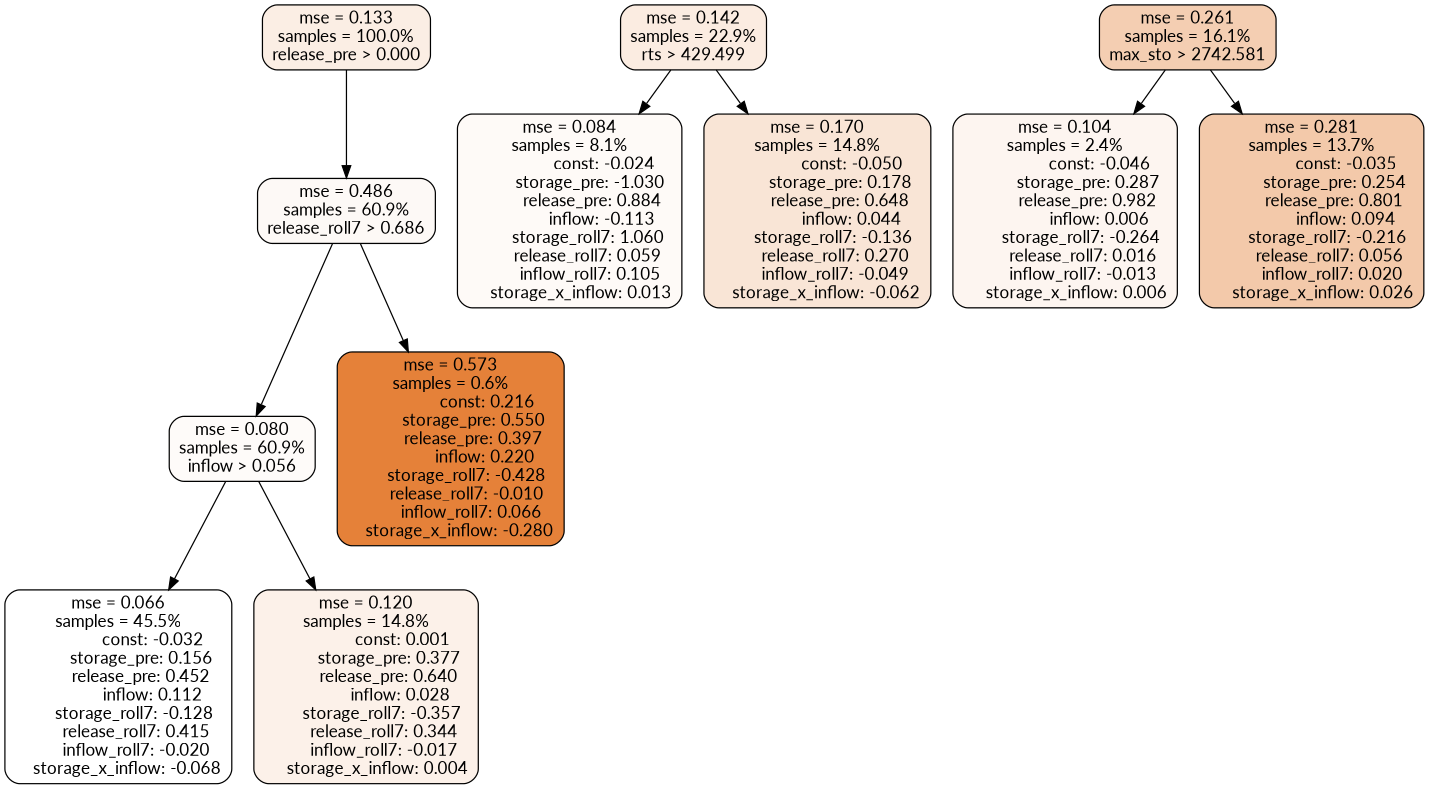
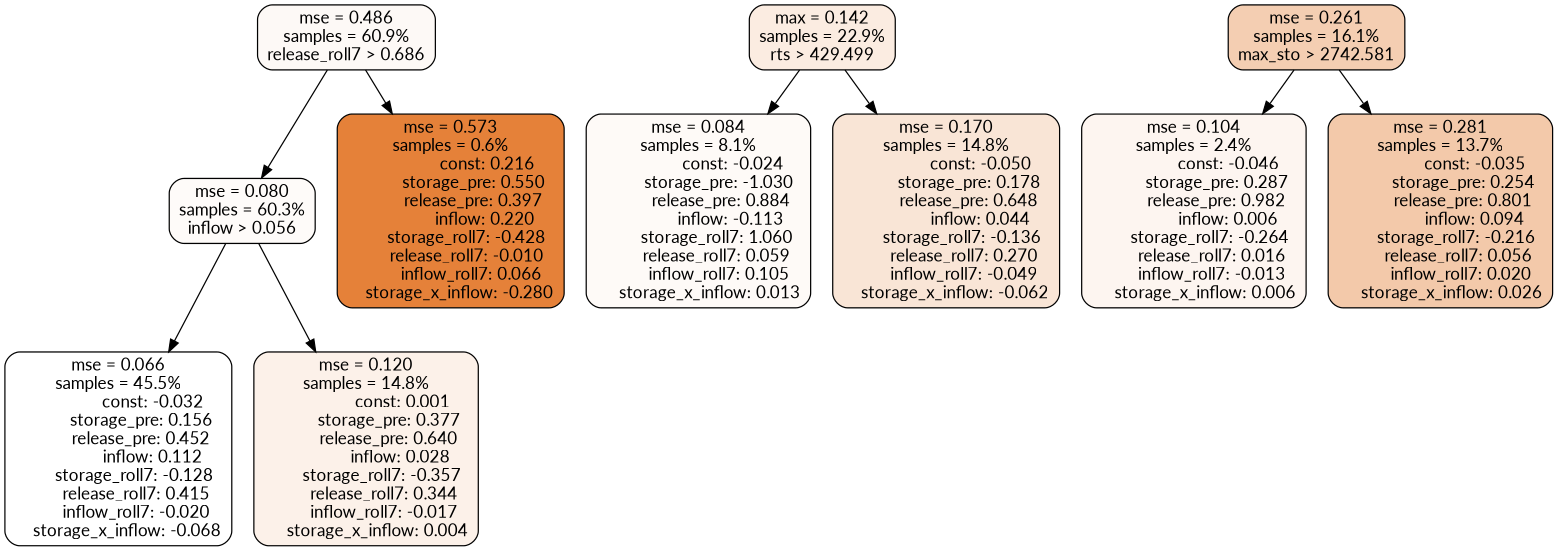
node "mse = 0.133 samples = 100.0% release_pre > 0.000": removed
node "mse = 0.142 samples = 22.9% rts > 429.499": label "mse = 0.142 samples = 22.9% rts > 429.499" -> "max = 0.142 samples = 22.9% rts > 429.499"
node "mse = 0.080 samples = 60.9% inflow > 0.056": label "mse = 0.080 samples = 60.9% inflow > 0.056" -> "mse = 0.080 samples = 60.3% inflow > 0.056"
